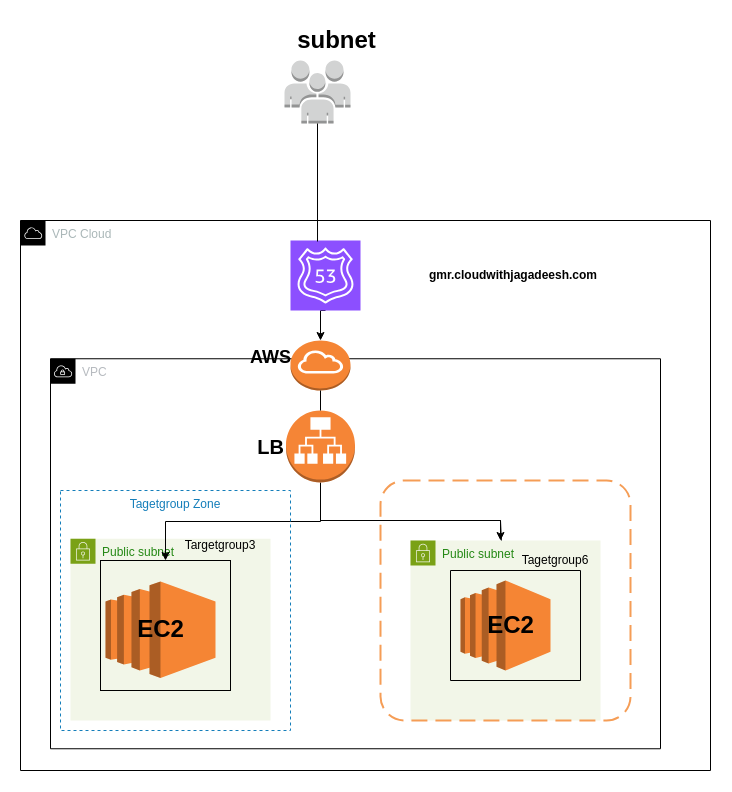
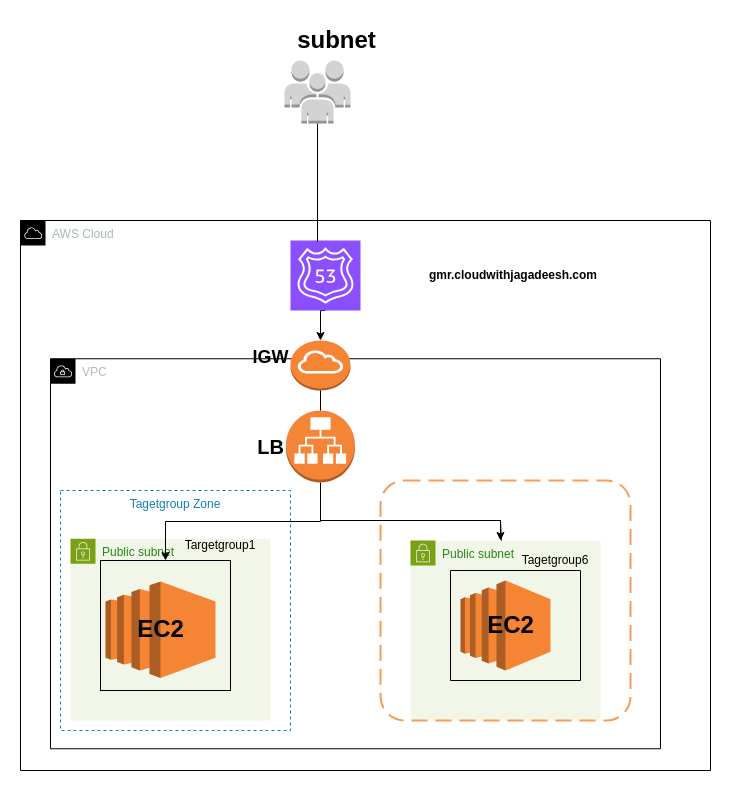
node "VPC Cloud": label "VPC Cloud" -> "AWS Cloud"
node "AWS": label "AWS" -> "IGW"
node "Targetgroup3": label "Targetgroup3" -> "Targetgroup1"
